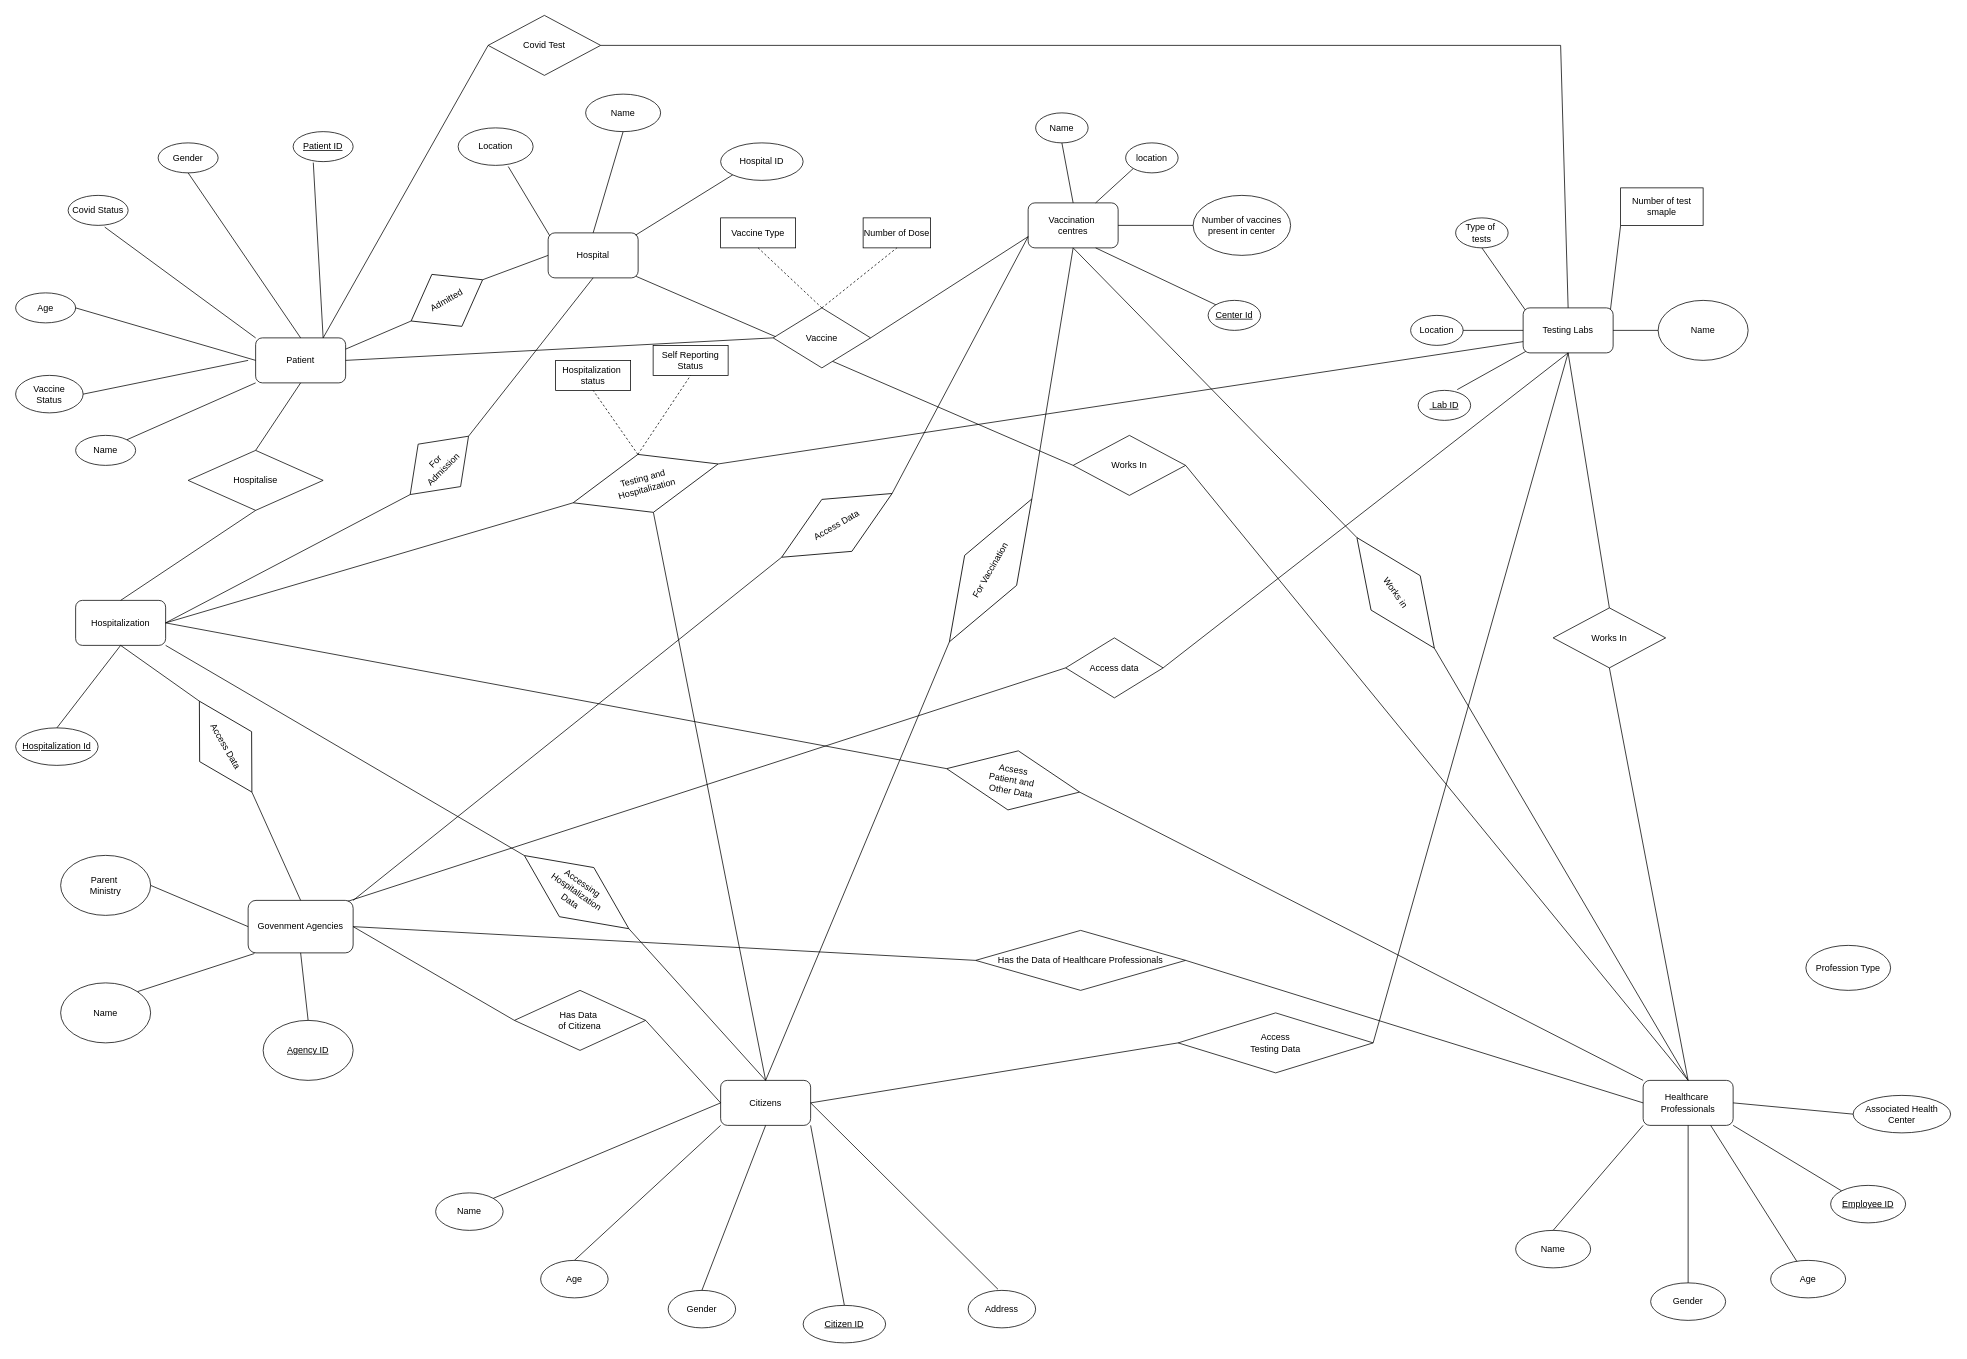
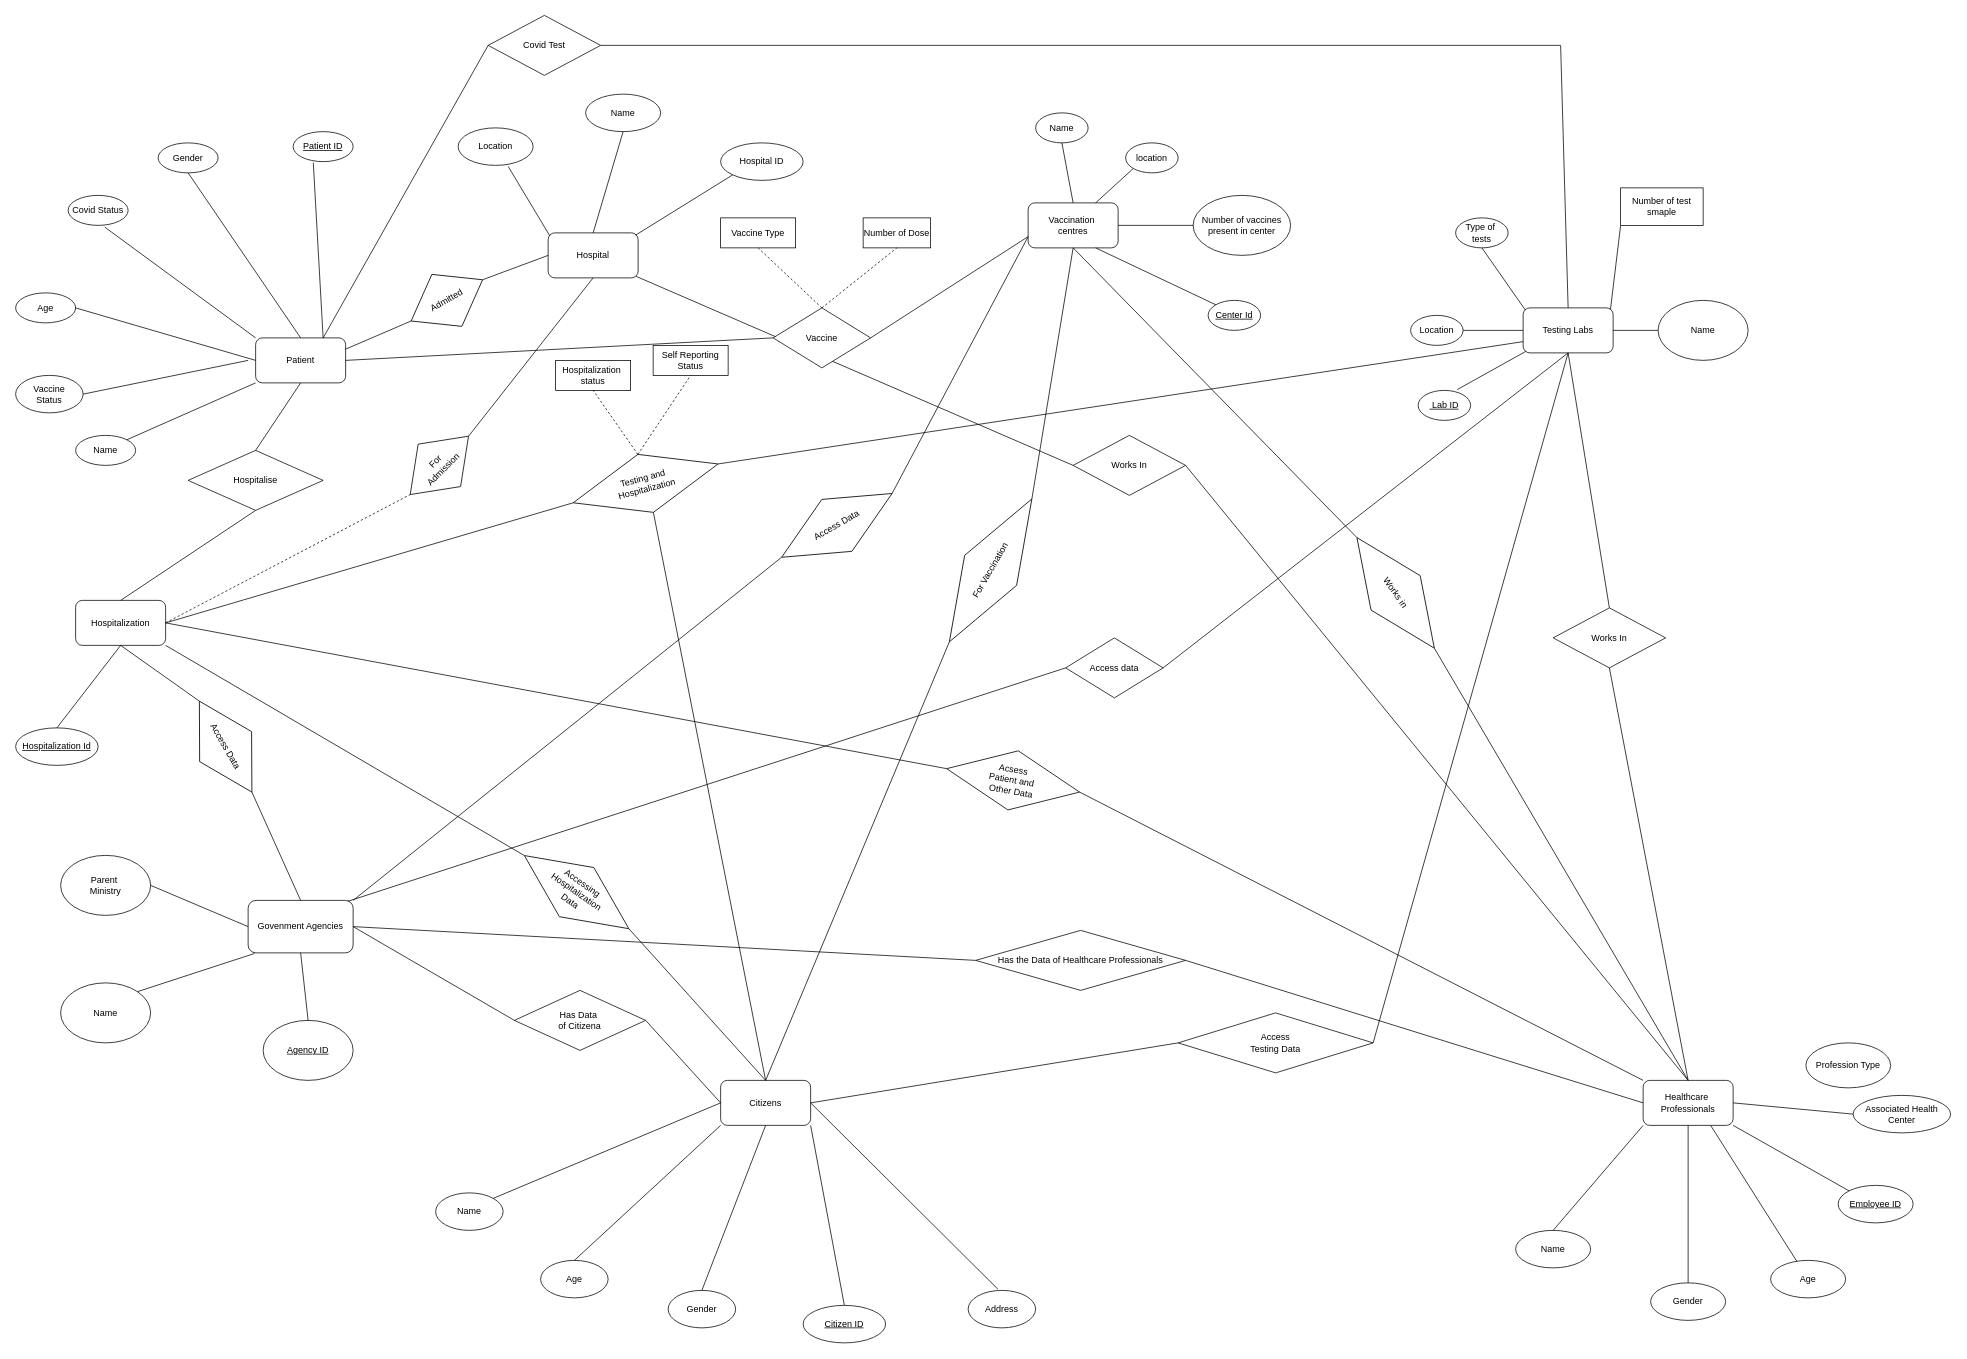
edge "For Admission" -- "Hospitalization": style solid -> dashed
node "Profession Type": moved (1848, 968) -> (1848, 1065)
node "Employee ID": moved (1868, 1204) -> (1875, 1204)
